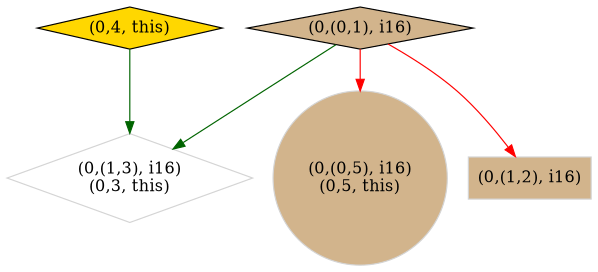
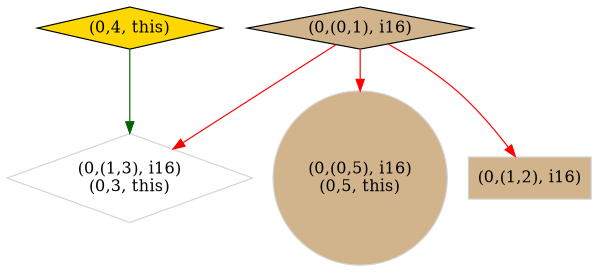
edge "(0,(0,1), i16)" -> "(0,(1,3), i16) (0,3, this)": color darkgreen -> red
